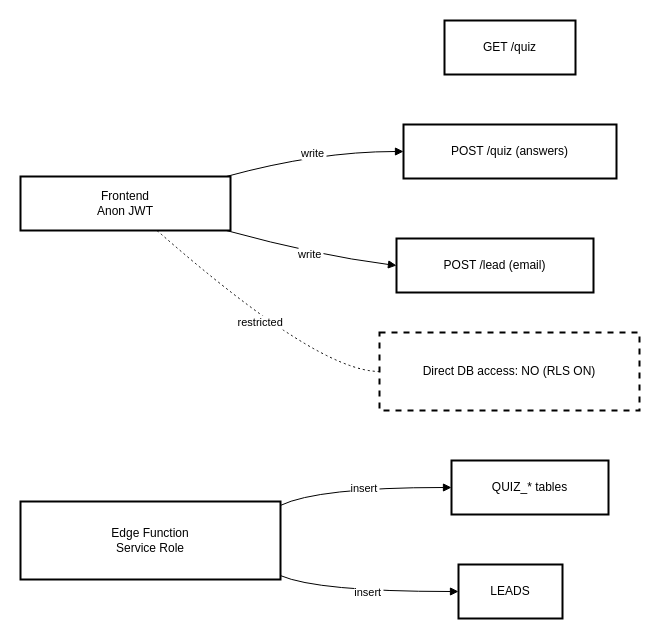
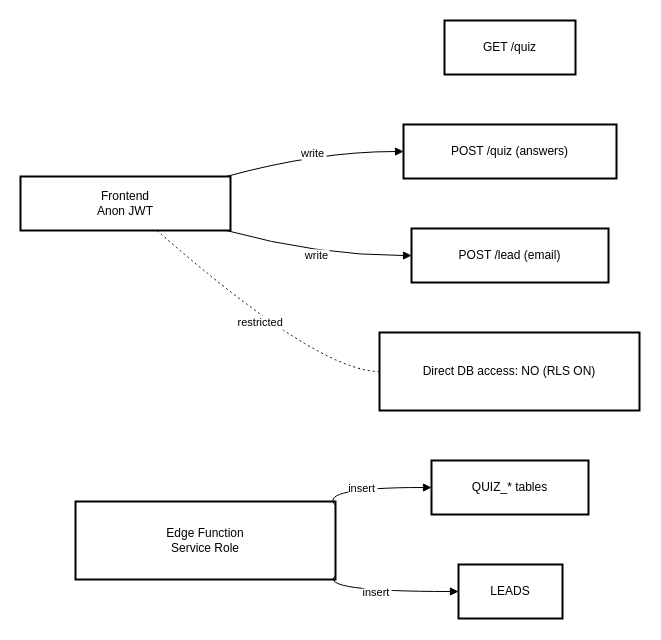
node "POST /lead (email)": moved (495, 266) -> (510, 256)
node "Direct DB access: NO (RLS ON)": style dashed -> solid
node "QUIZ_* tables": moved (530, 488) -> (510, 488)
node "Edge Function Service Role": moved (151, 541) -> (206, 541)
